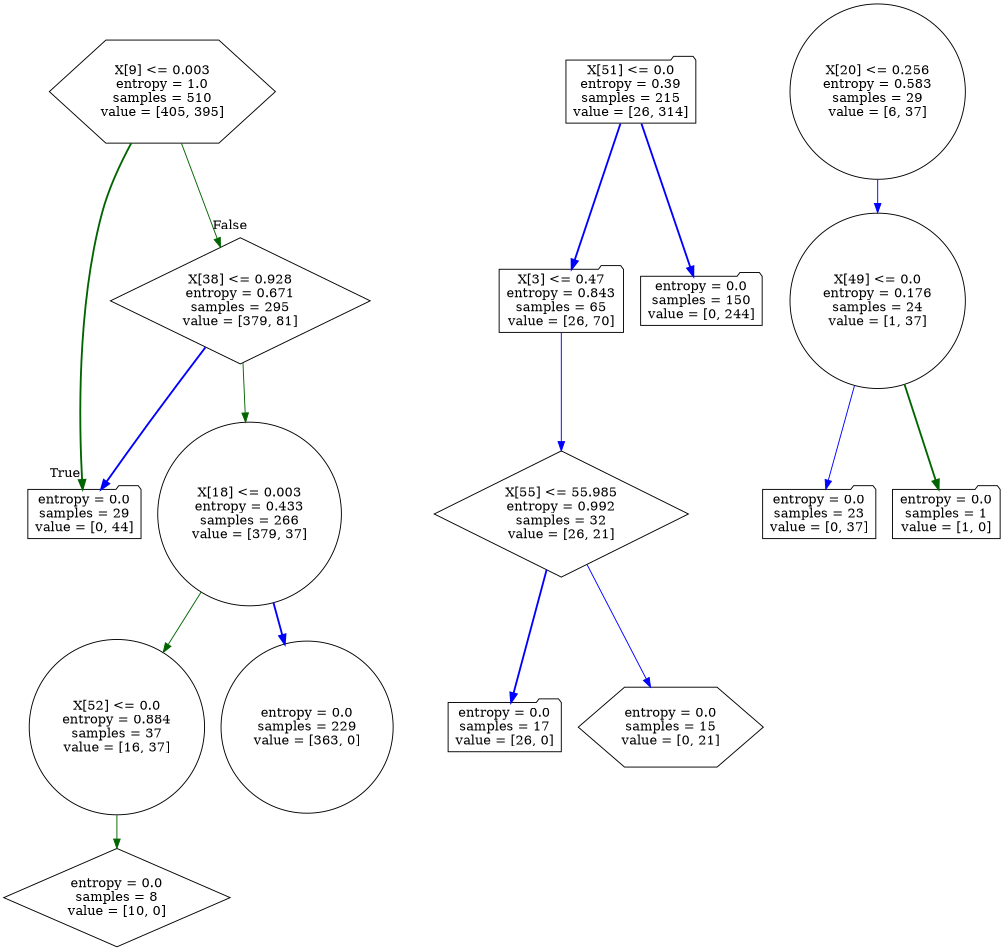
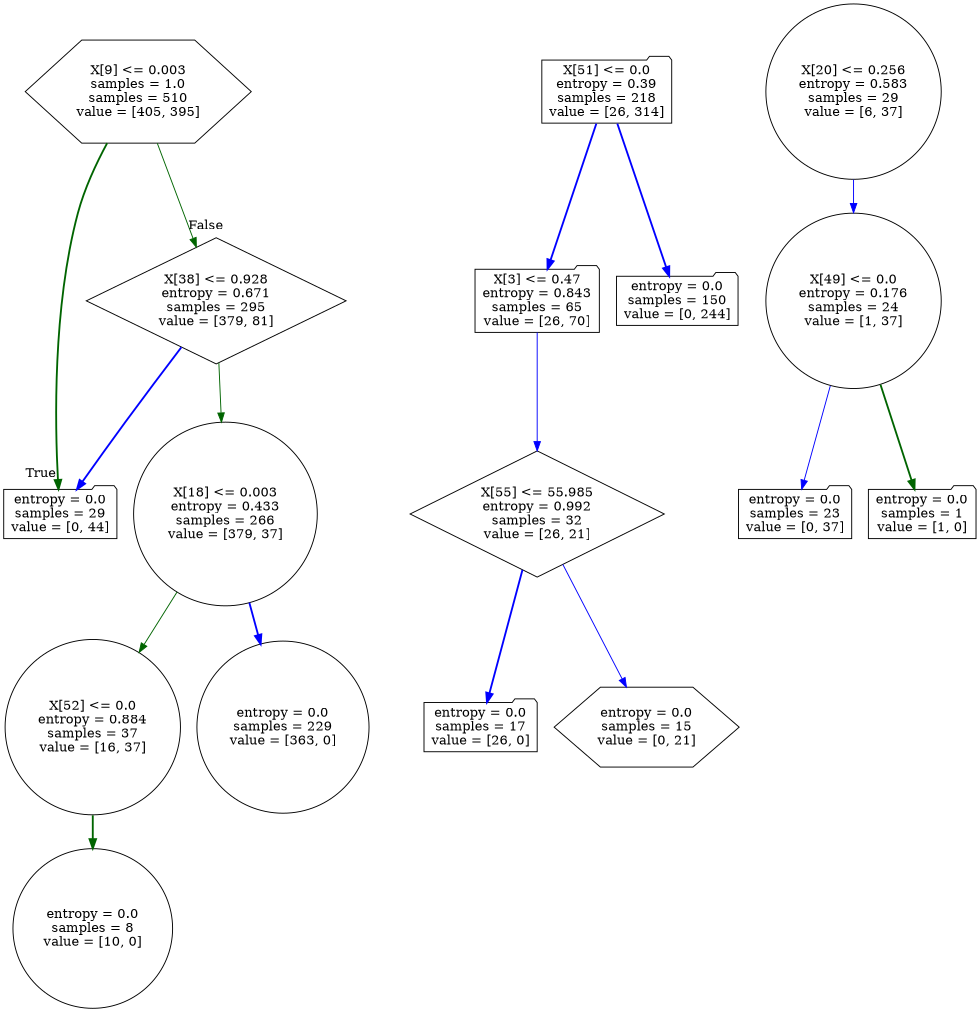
node "X[9] <= 0.003 entropy = 1.0 samples = 510 value = [405, 395]": label "X[9] <= 0.003 entropy = 1.0 samples = 510 value = [405, 395]" -> "X[9] <= 0.003 samples = 1.0 samples = 510 value = [405, 395]"
node "X[51] <= 0.0 entropy = 0.39 samples = 215 value = [26, 314]": label "X[51] <= 0.0 entropy = 0.39 samples = 215 value = [26, 314]" -> "X[51] <= 0.0 entropy = 0.39 samples = 218 value = [26, 314]"
edge "X[52] <= 0.0 entropy = 0.884 samples = 37 value = [16, 37]" -> "entropy = 0.0 samples = 8 value = [10, 0]": style solid -> bold
node "entropy = 0.0 samples = 8 value = [10, 0]": shape diamond -> circle
